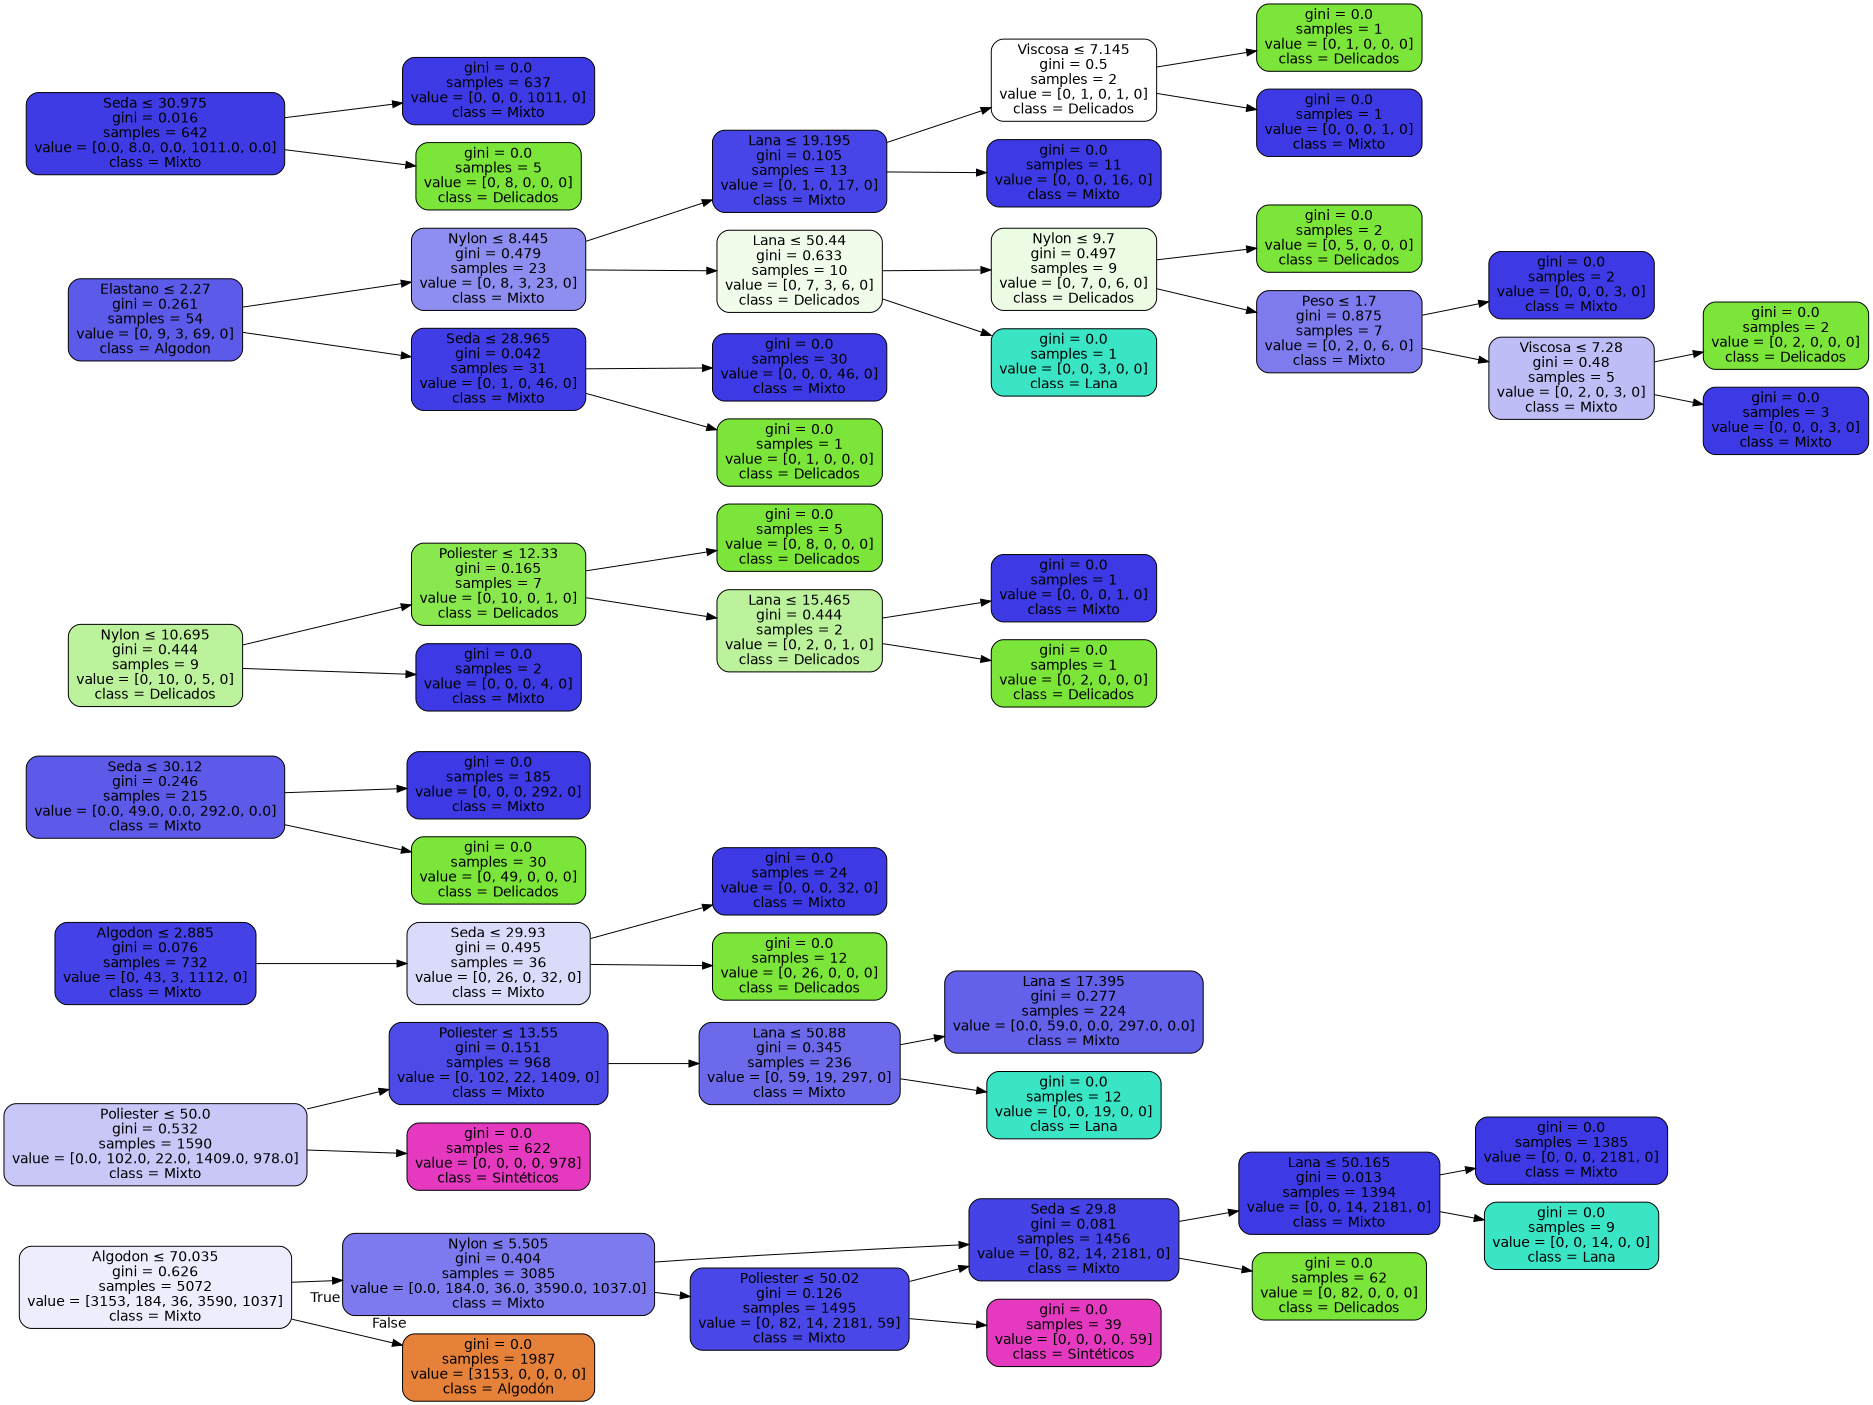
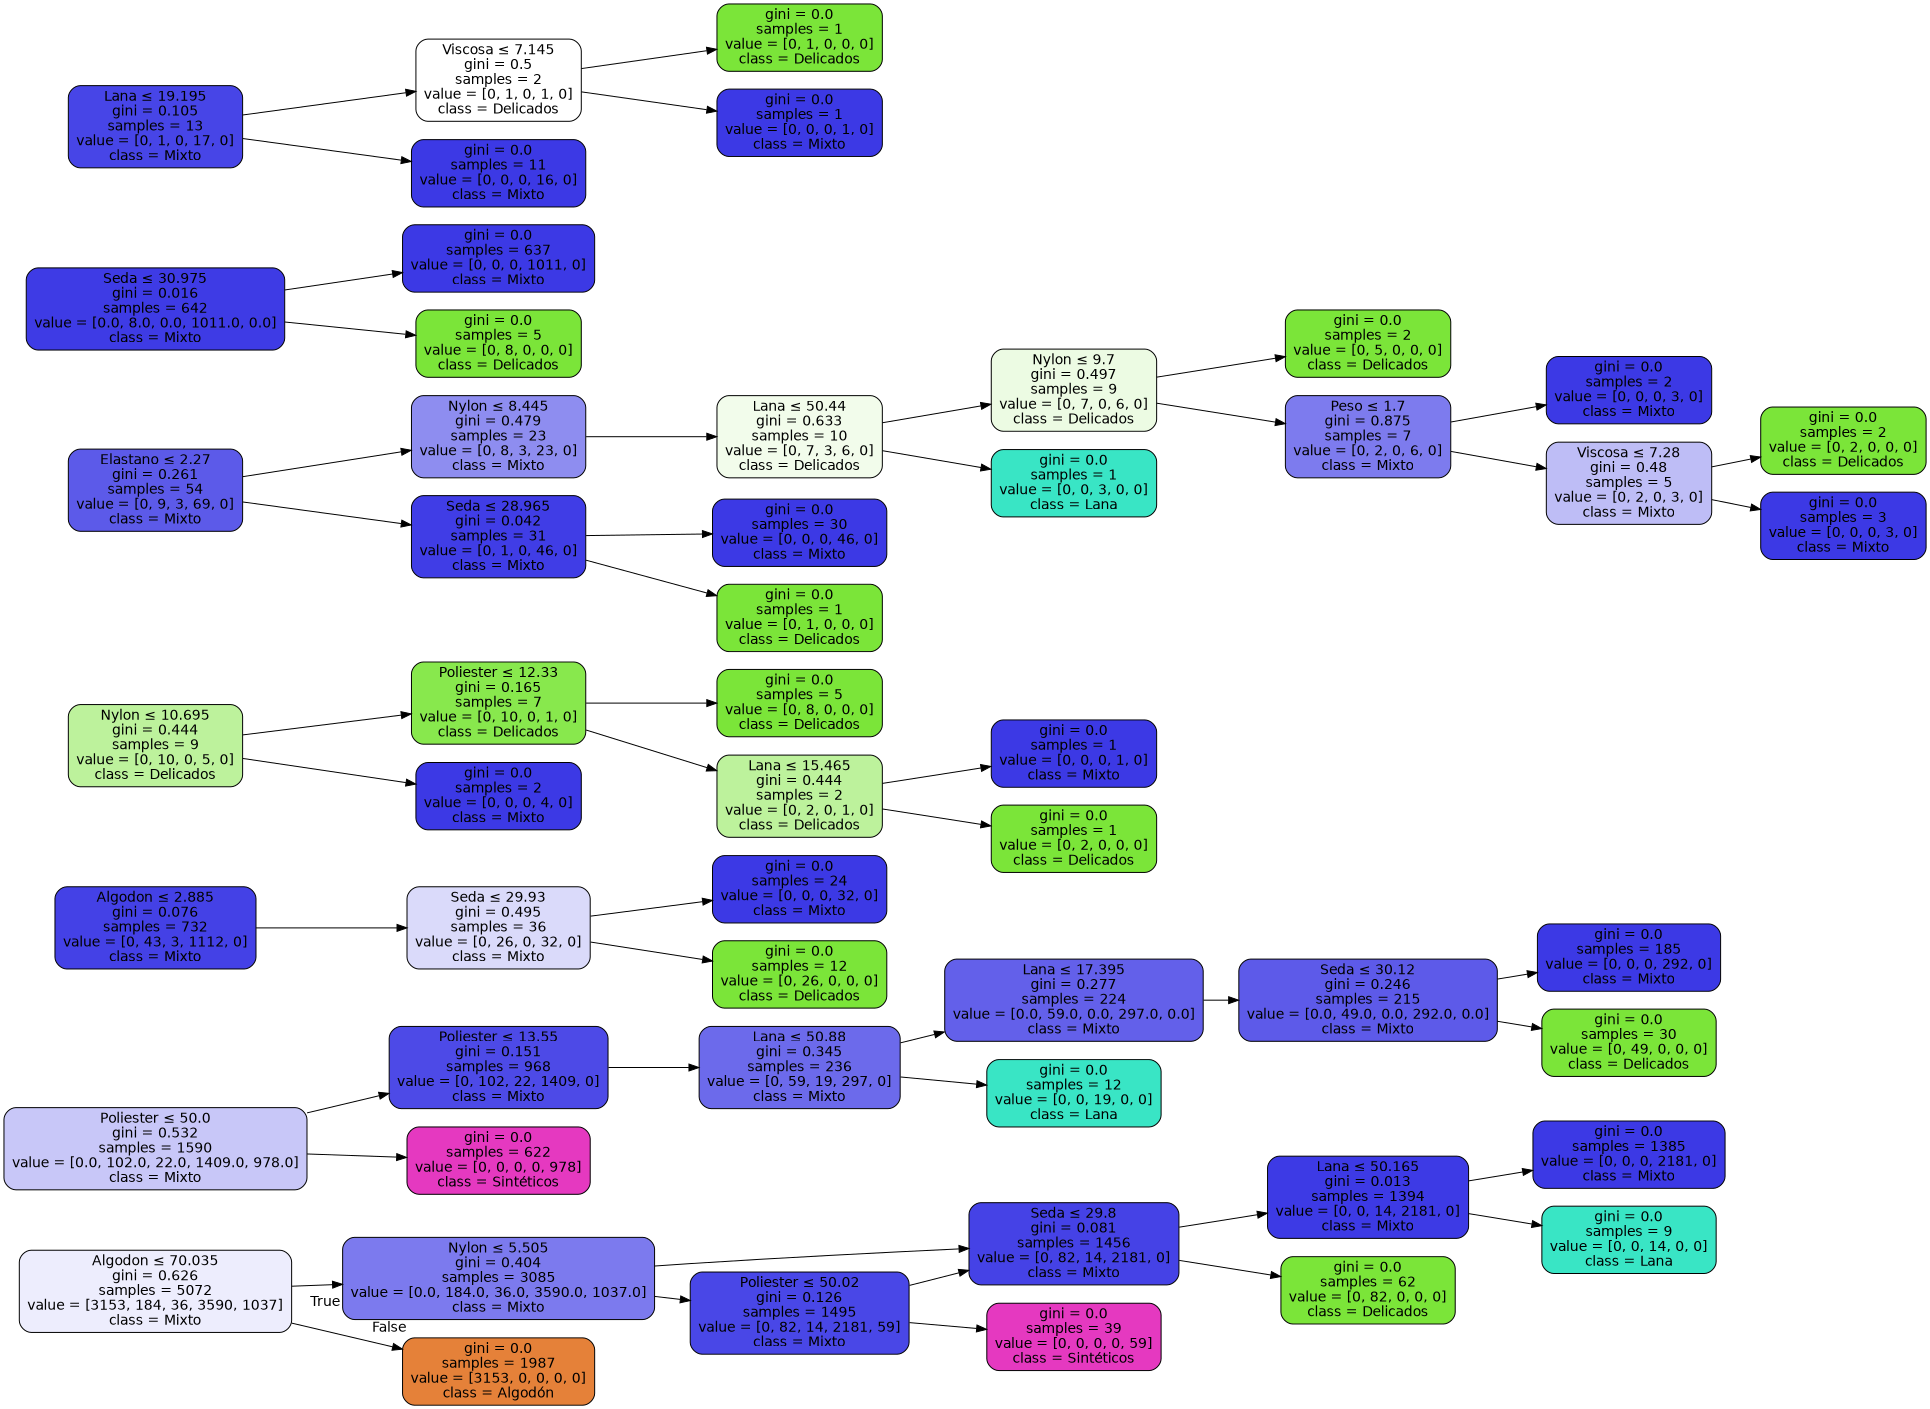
edge "Nylon ≤ 8.445" -> "Lana ≤ 19.195": removed
node "Elastano ≤ 2.27": text "class = Algodon" -> "class = Mixto"
edge "Lana ≤ 17.395" -> "Seda ≤ 30.12": added
